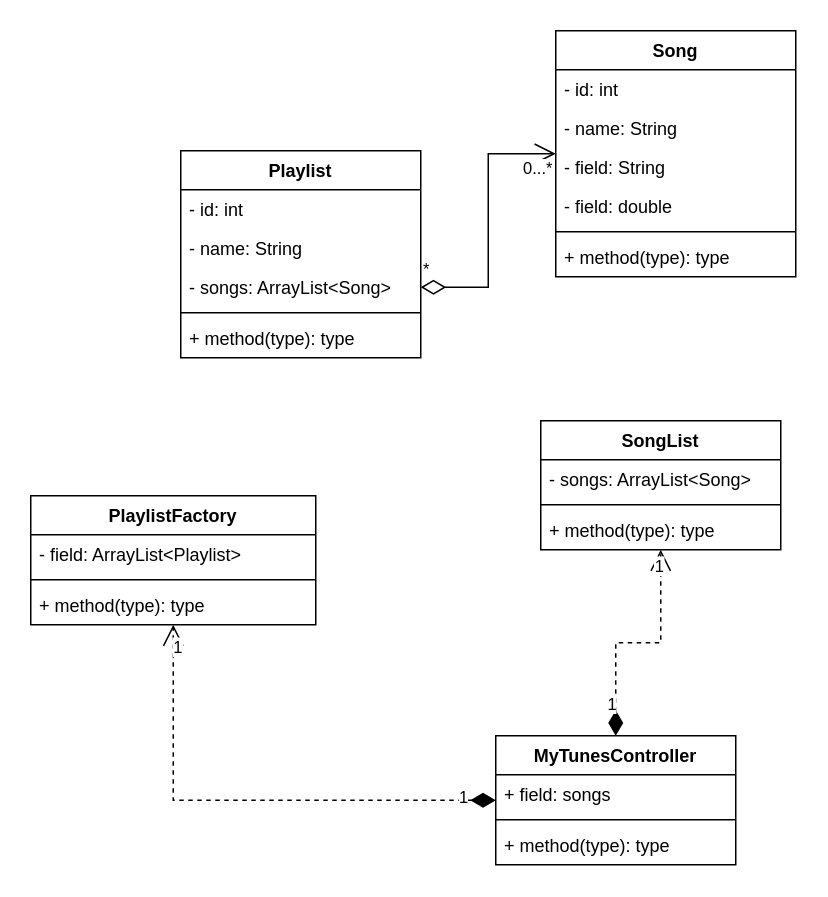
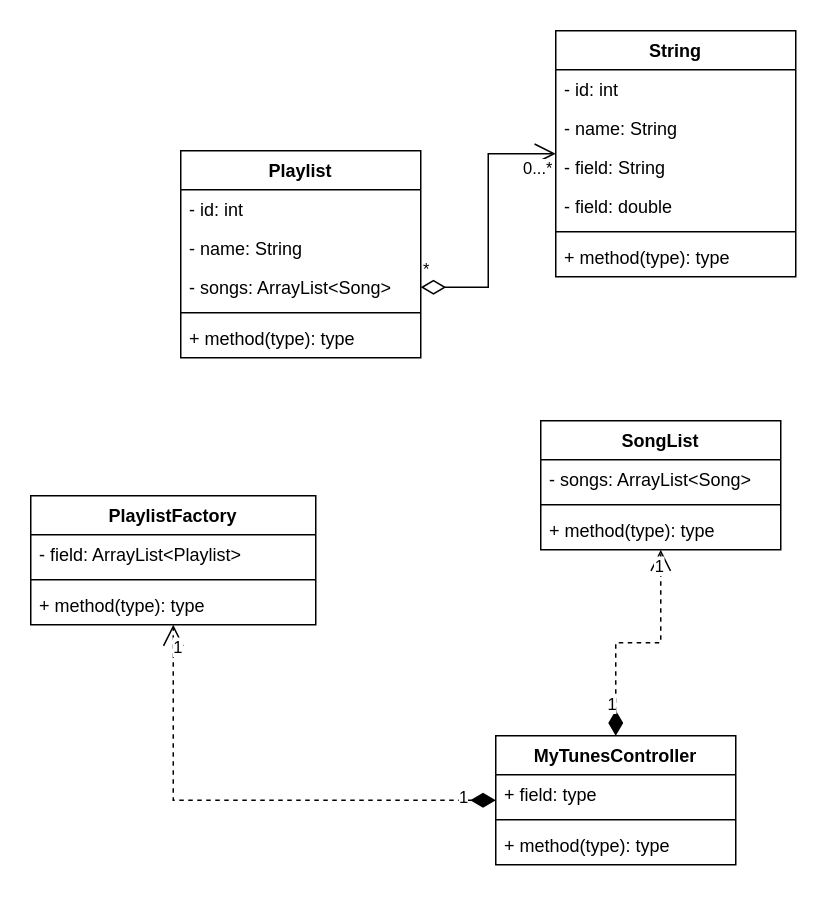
node "Song": label "Song" -> "String"
node "+ field: songs": label "+ field: songs" -> "+ field: type"
